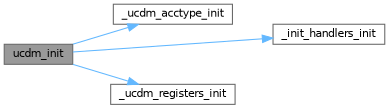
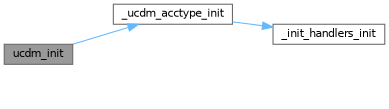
edge "ucdm_init" -> "_init_handlers_init": now "_ucdm_acctype_init" -> "_init_handlers_init"
node "_ucdm_registers_init": removed
